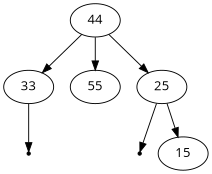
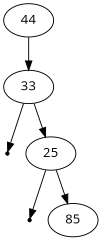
edge "44" -> "25": now "33" -> "25"
node "55": removed
node "15": label "15" -> "85"
